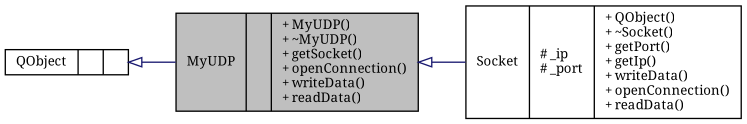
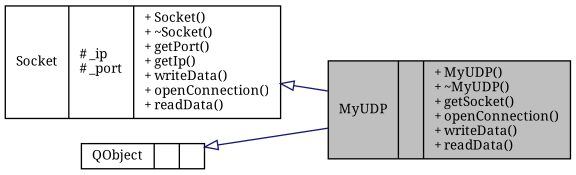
node "Socket": text "+ QObject()" -> "+ Socket()"
edge "Socket" -> "MyUDP": reversed
